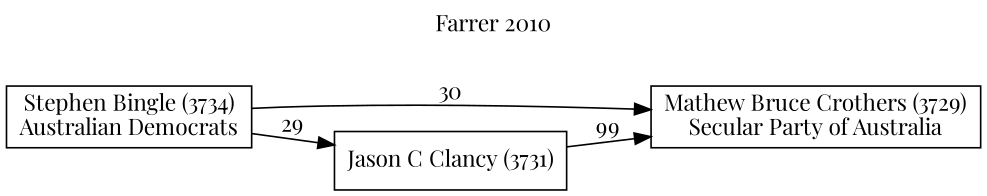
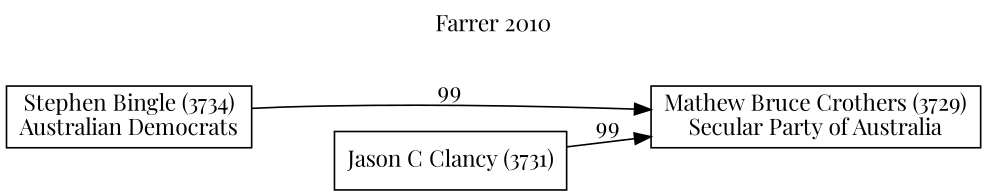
edge "Stephen Bingle (3734) Australian Democrats" -> "Mathew Bruce Crothers (3729) Secular Party of Australia": label "30" -> "99"
edge "Stephen Bingle (3734) Australian Democrats" -> "Jason C Clancy (3731)": removed, label "29"
